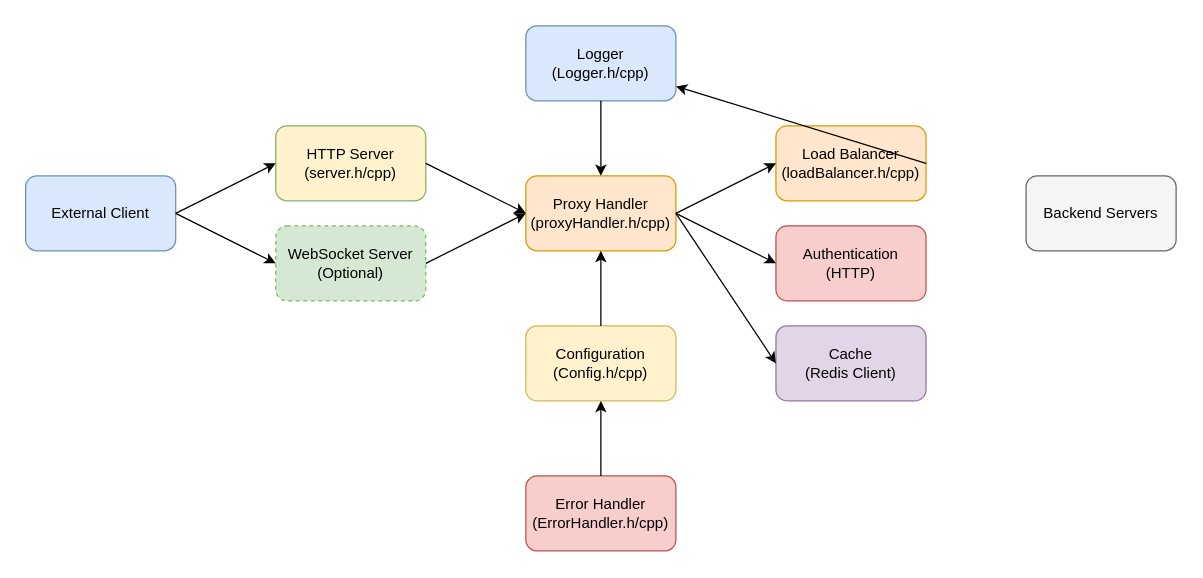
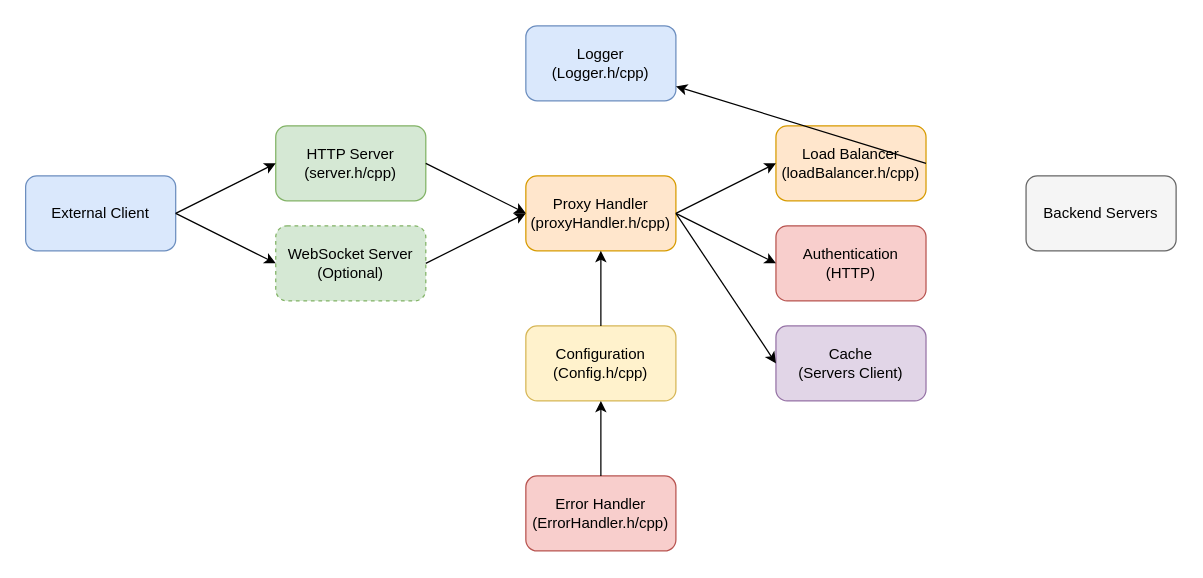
edge "Logger (Logger.h/cpp)" -> "Proxy Handler (proxyHandler.h/cpp)": removed
node "HTTP Server (server.h/cpp)": fillcolor #fff2cc -> #d5e8d4
node "Cache (Redis Client)": label "Cache (Redis Client)" -> "Cache (Servers Client)"
